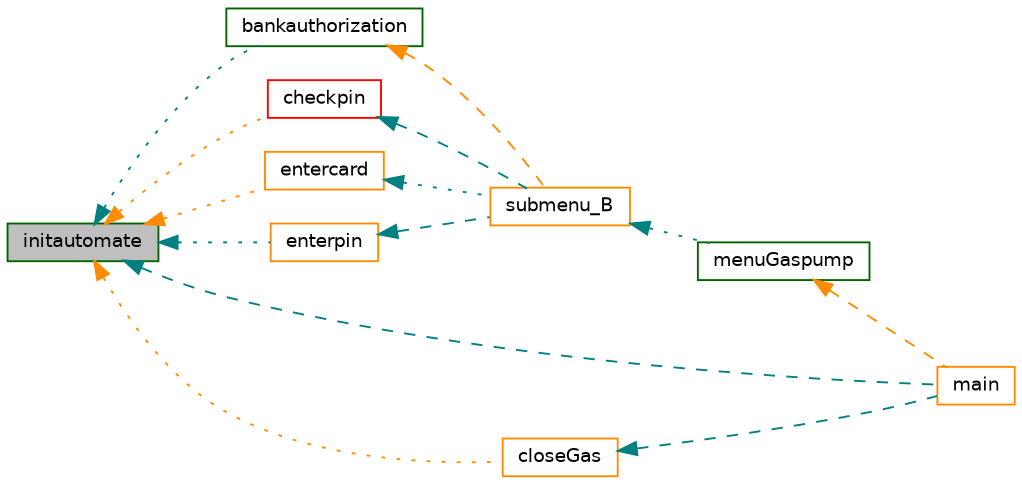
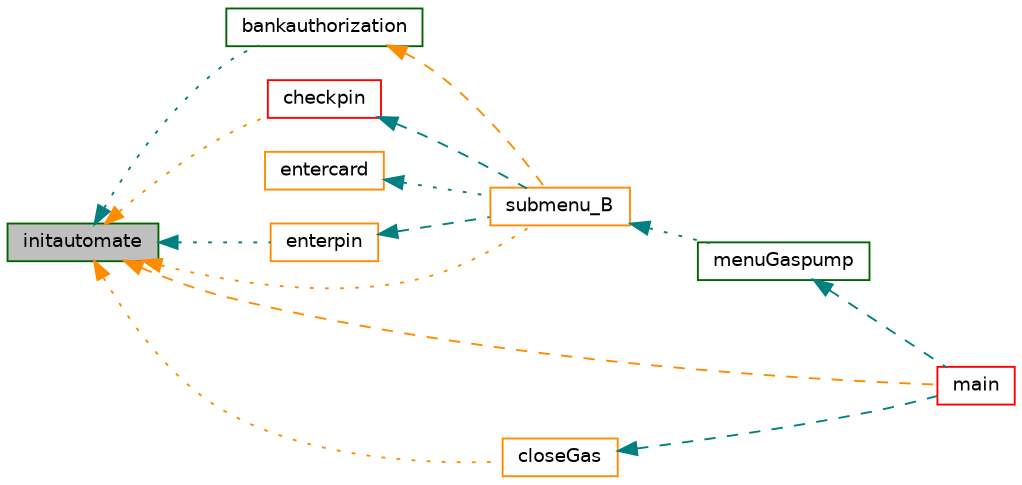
edge "entercard" -> "initautomate": now "submenu_B" -> "initautomate"
edge "main" -> "menuGaspump": color darkorange -> teal
edge "main" -> "initautomate": color teal -> darkorange
node "main": color darkorange -> red
